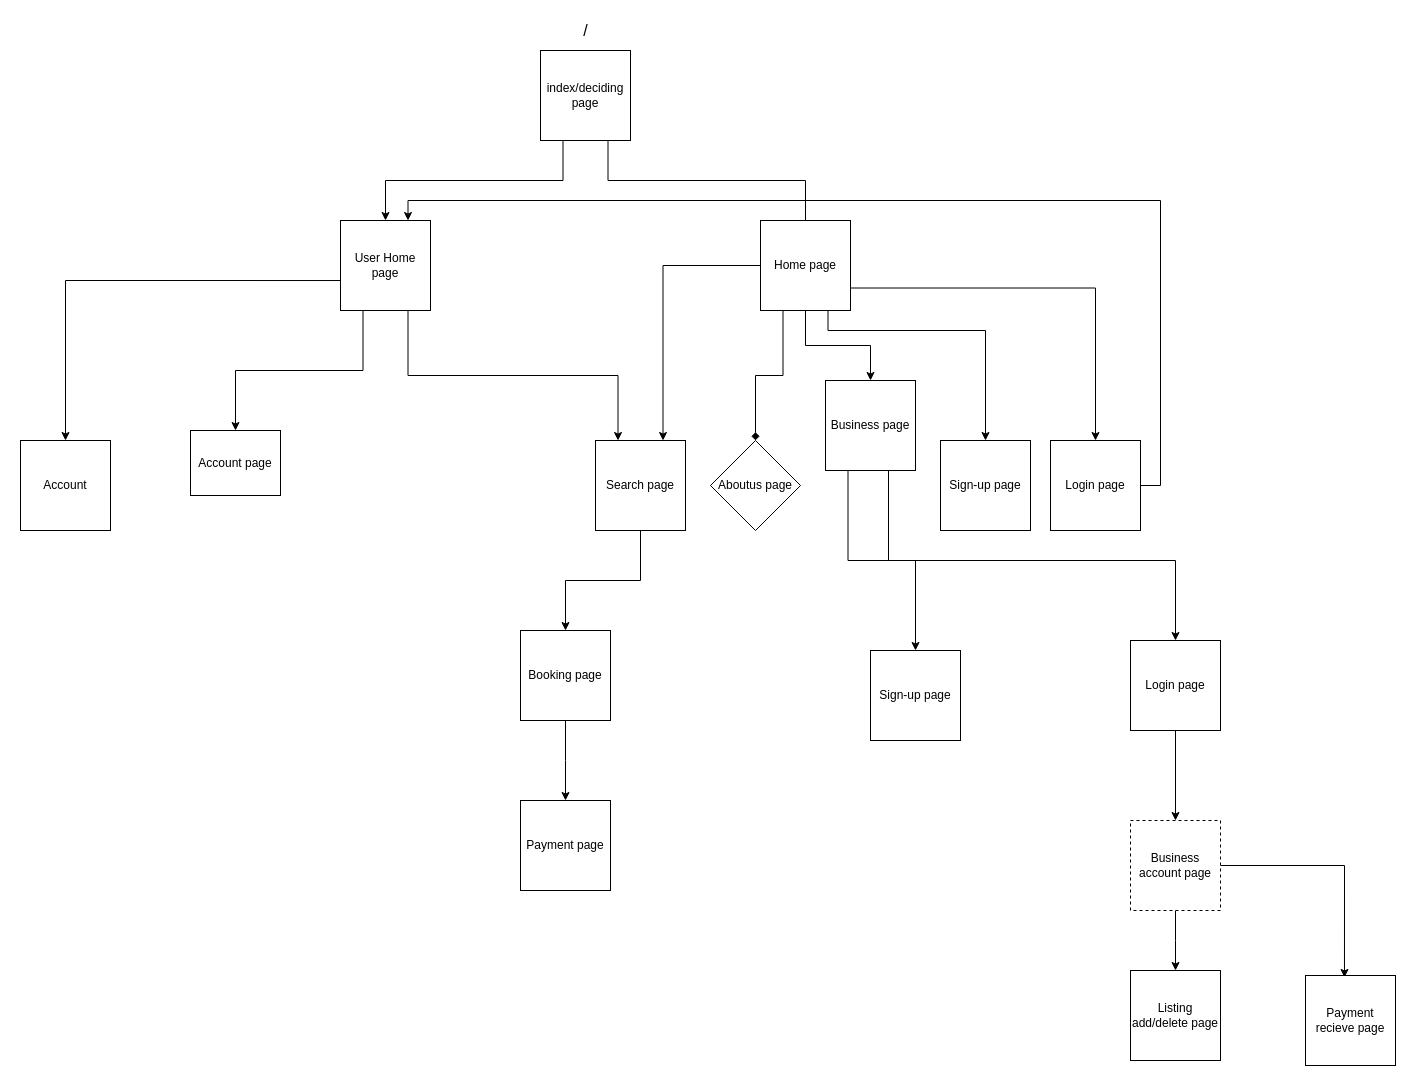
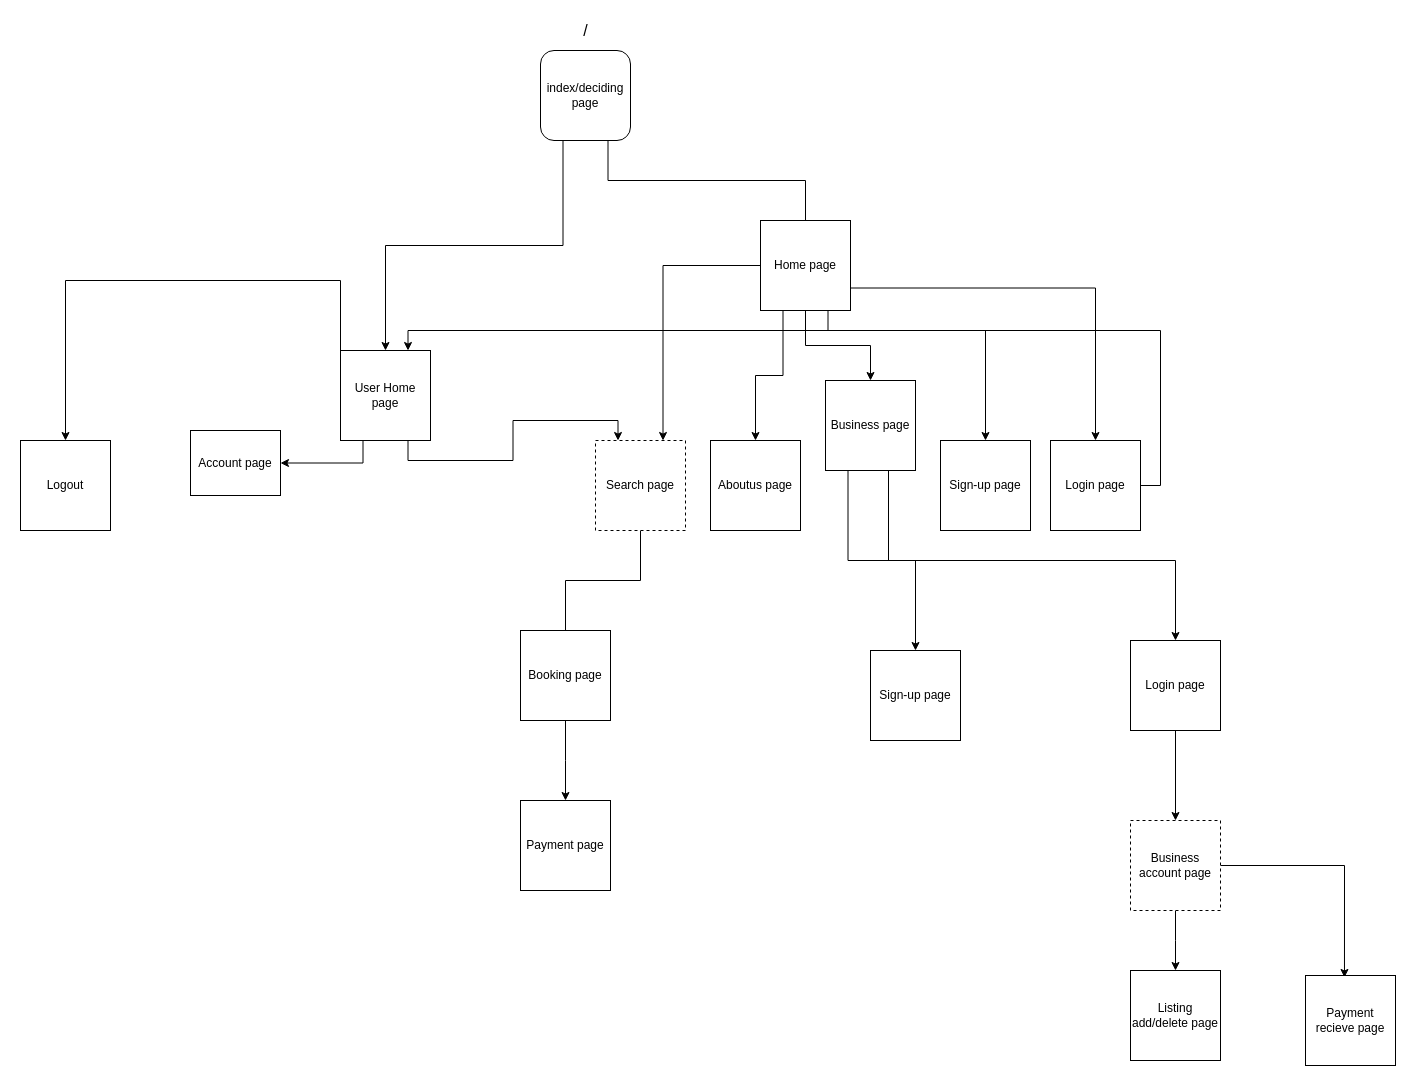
node "index/deciding page": shape rectangle -> rounded rectangle
node "User Home page": moved (386, 266) -> (386, 396)
edge "Home page" -> "Aboutus page": arrowhead diamond -> classic
node "Account": label "Account" -> "Logout"
node "Search page": style solid -> dashed
node "Aboutus page": shape diamond -> rectangle
edge "Search page" -> "Booking page": arrowhead classic -> none
